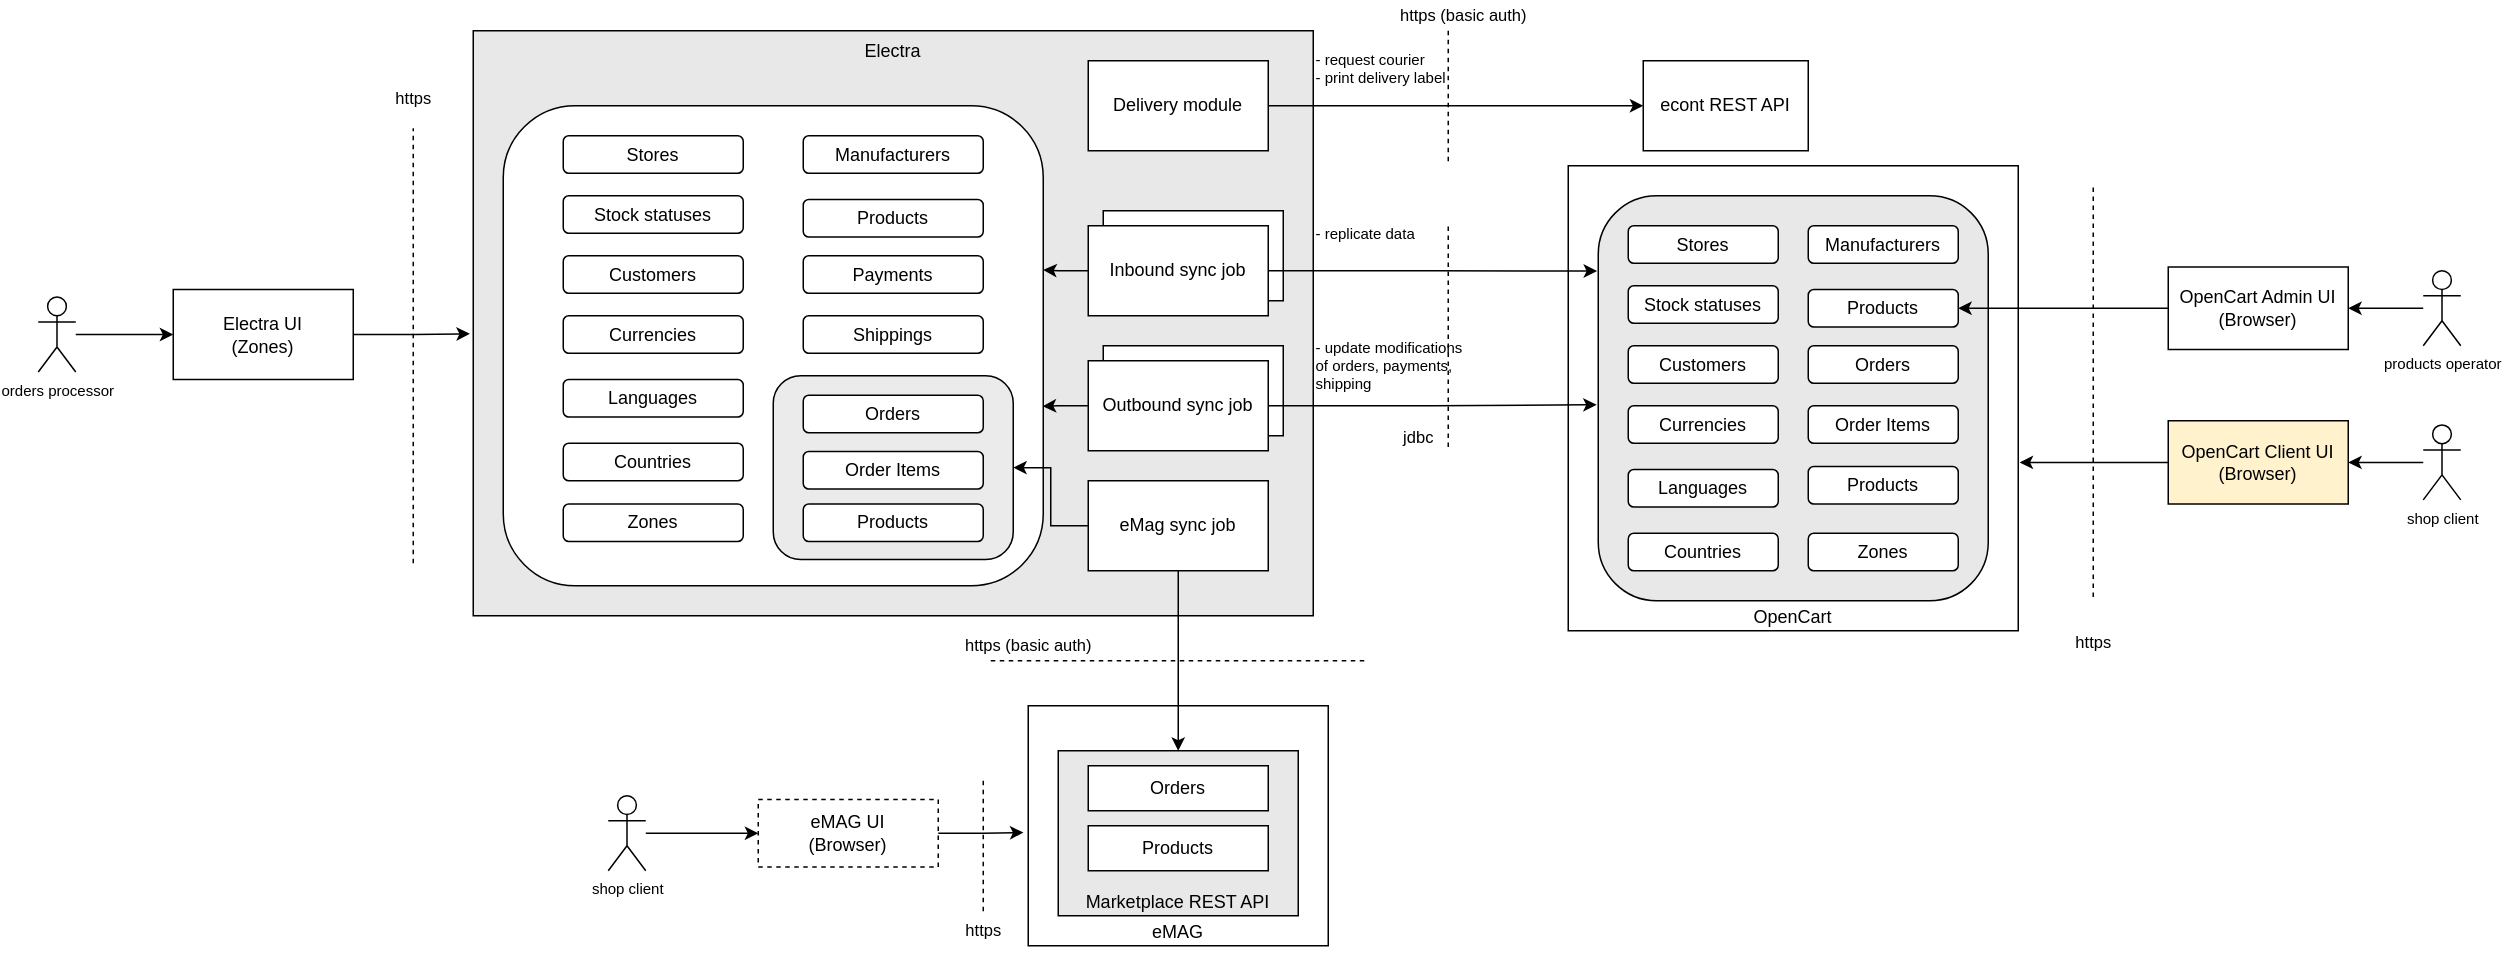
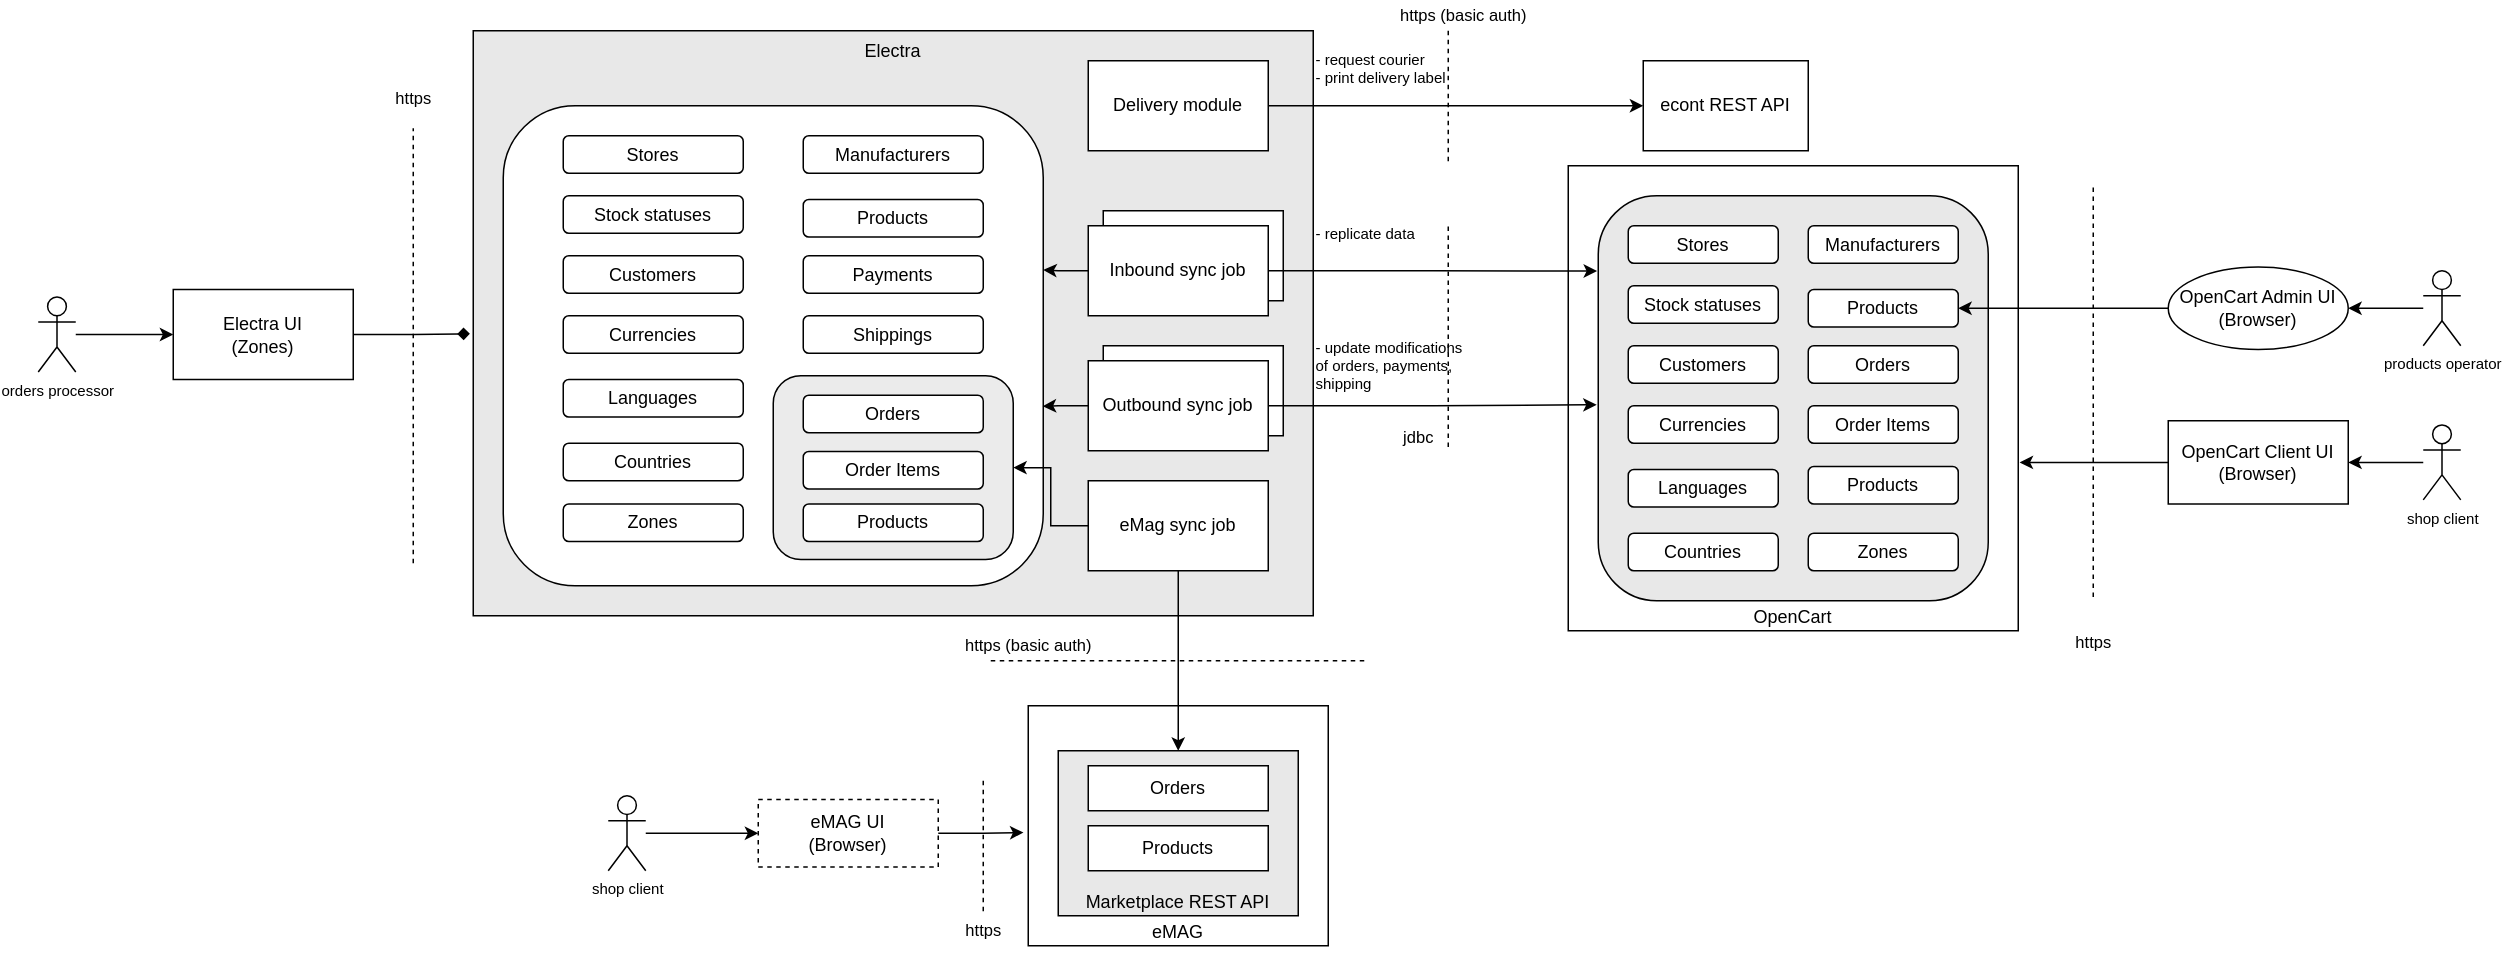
node "OpenCart Admin UI(Browser)": shape rectangle -> ellipse
edge "Electra UI (Zones)" -> "Electra": arrowhead classic -> diamond
node "OpenCart Client UI(Browser)": fillcolor #fff2cc -> #ffffff
